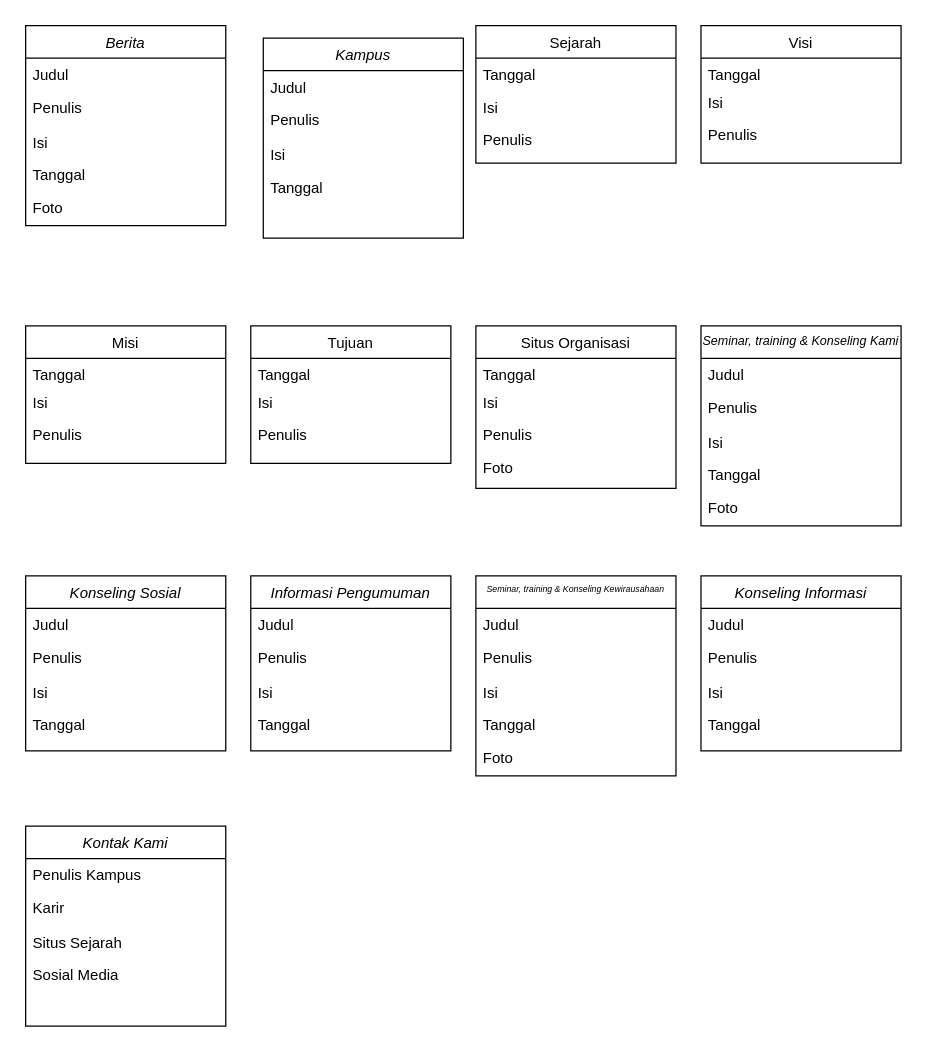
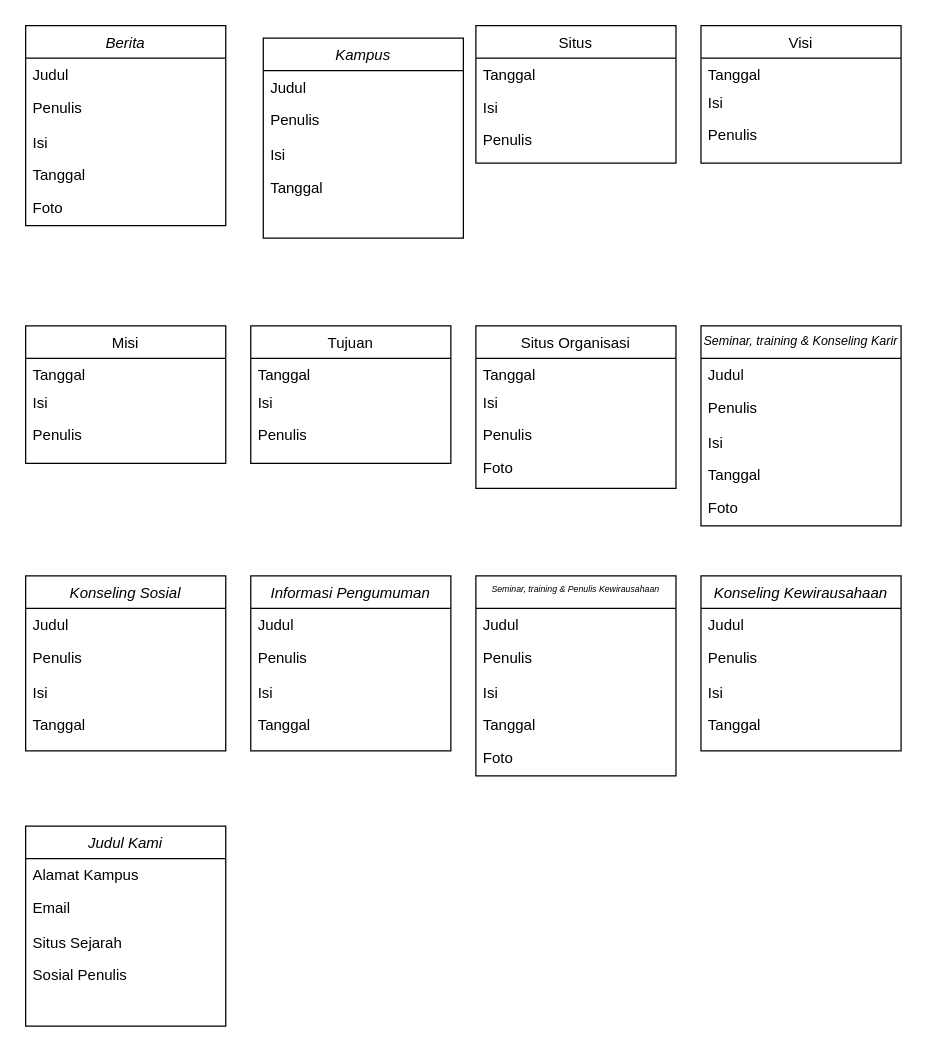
node "Sejarah": label "Sejarah" -> "Situs"
node "Seminar, training & Konseling Kami": label "Seminar, training & Konseling Kami" -> "Seminar, training & Konseling Karir"
node "Seminar, training & Konseling Kewirausahaan": label "Seminar, training & Konseling Kewirausahaan" -> "Seminar, training & Penulis Kewirausahaan"
node "Konseling Informasi": label "Konseling Informasi" -> "Konseling Kewirausahaan"
node "Kontak Kami": label "Kontak Kami" -> "Judul Kami"
node "Penulis Kampus": label "Penulis Kampus" -> "Alamat Kampus"
node "Karir": label "Karir" -> "Email"
node "Sosial Media": label "Sosial Media" -> "Sosial Penulis"
